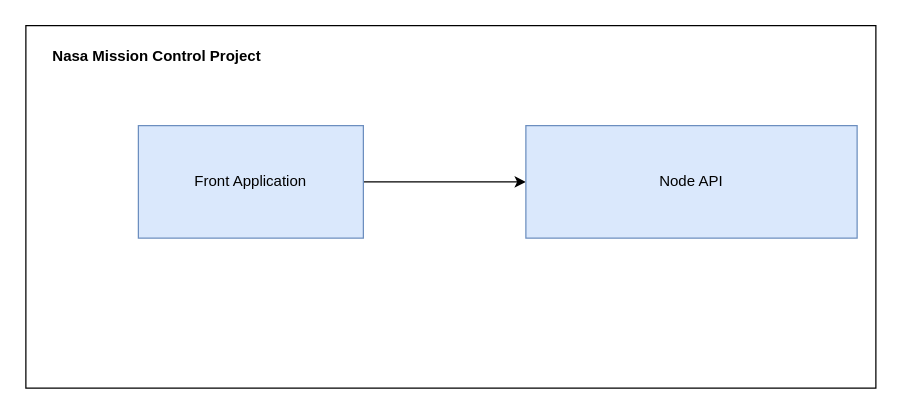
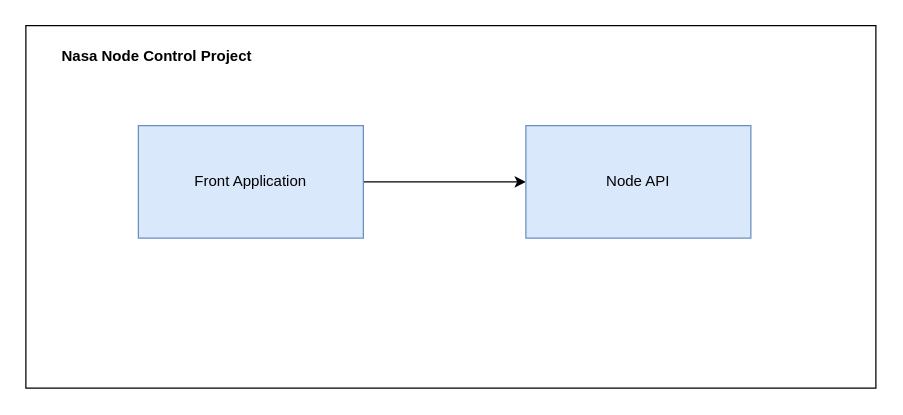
node "Nasa Mission Control Project": label "Nasa Mission Control Project" -> "Nasa Node Control Project"
node "Node API": size 331x113 -> 225x113
